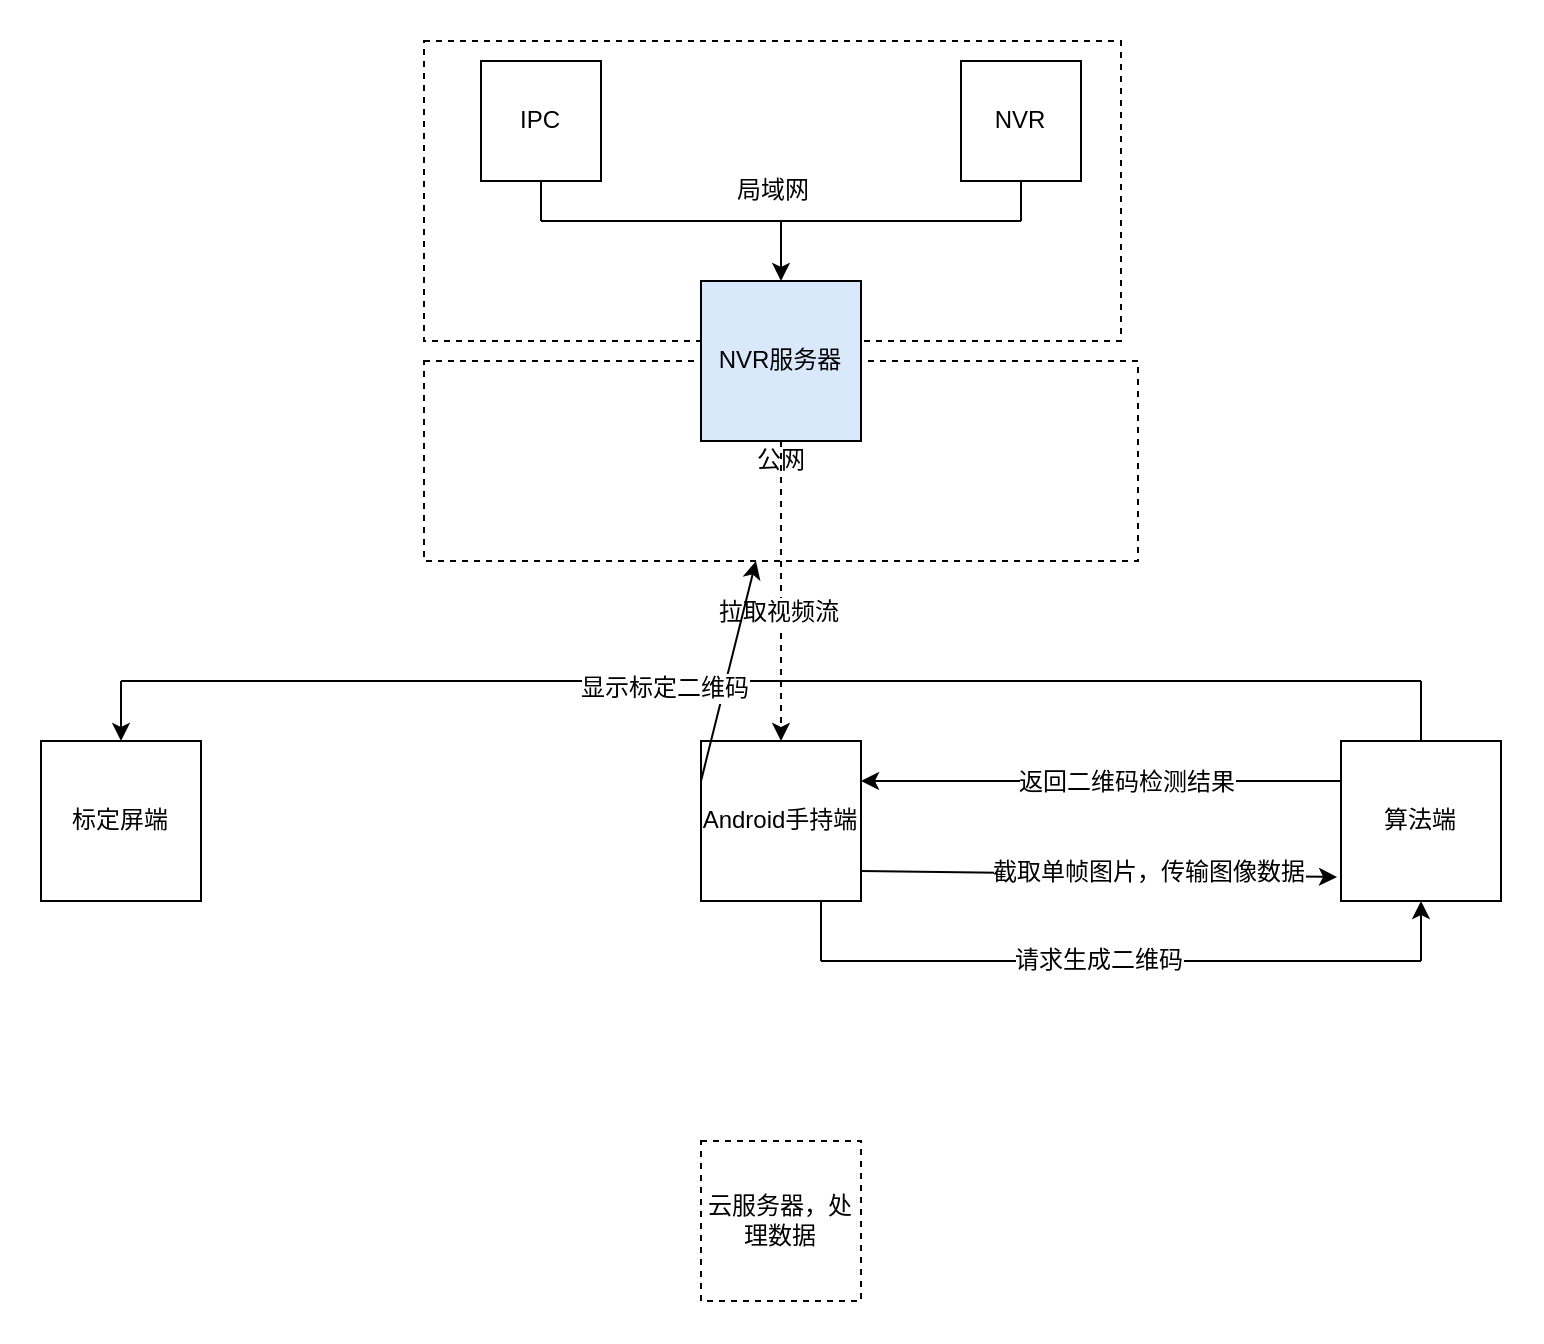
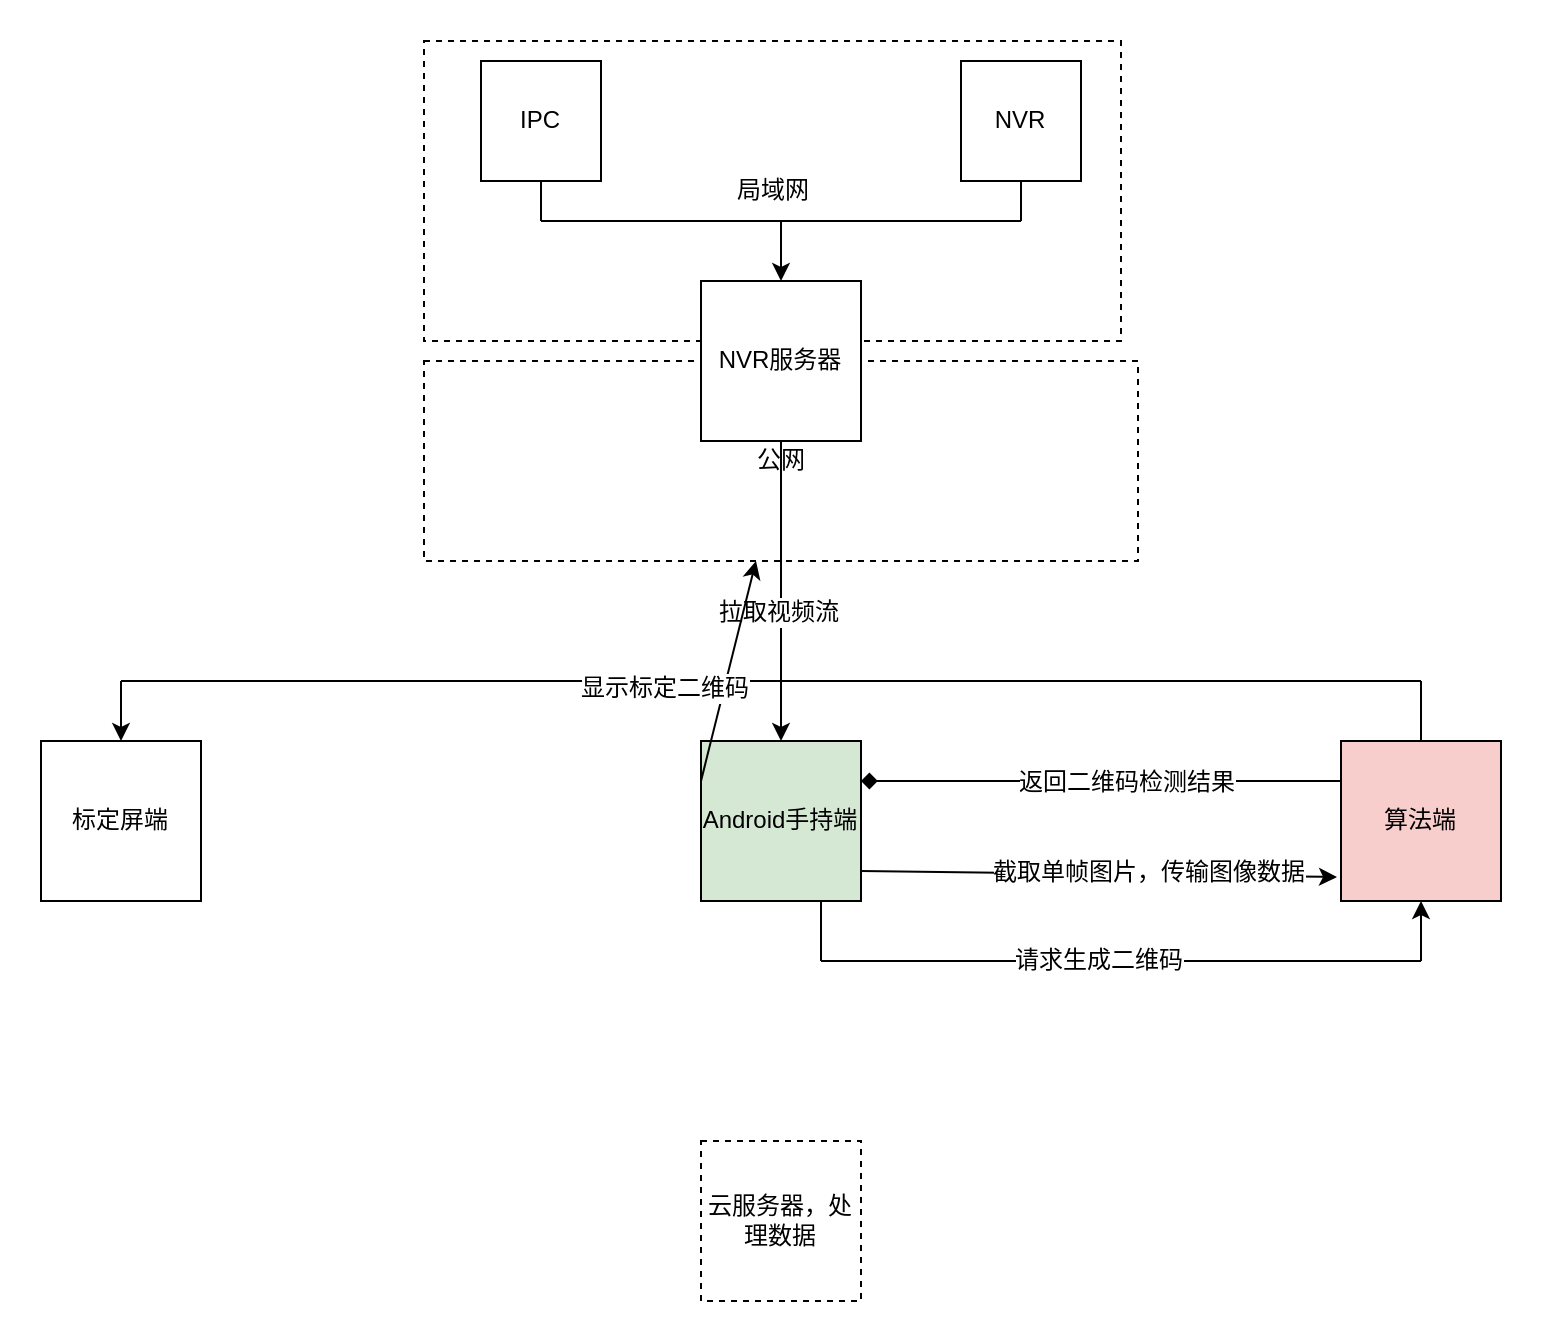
node "NVR服务器": fillcolor #dae8fc -> #ffffff
edge "NVR服务器" -> "Android手持端": style dashed -> solid
edge "算法端" -> "Android手持端": arrowhead classic -> diamond
node "Android手持端": fillcolor #ffffff -> #d5e8d4
node "算法端": fillcolor #ffffff -> #f8cecc
